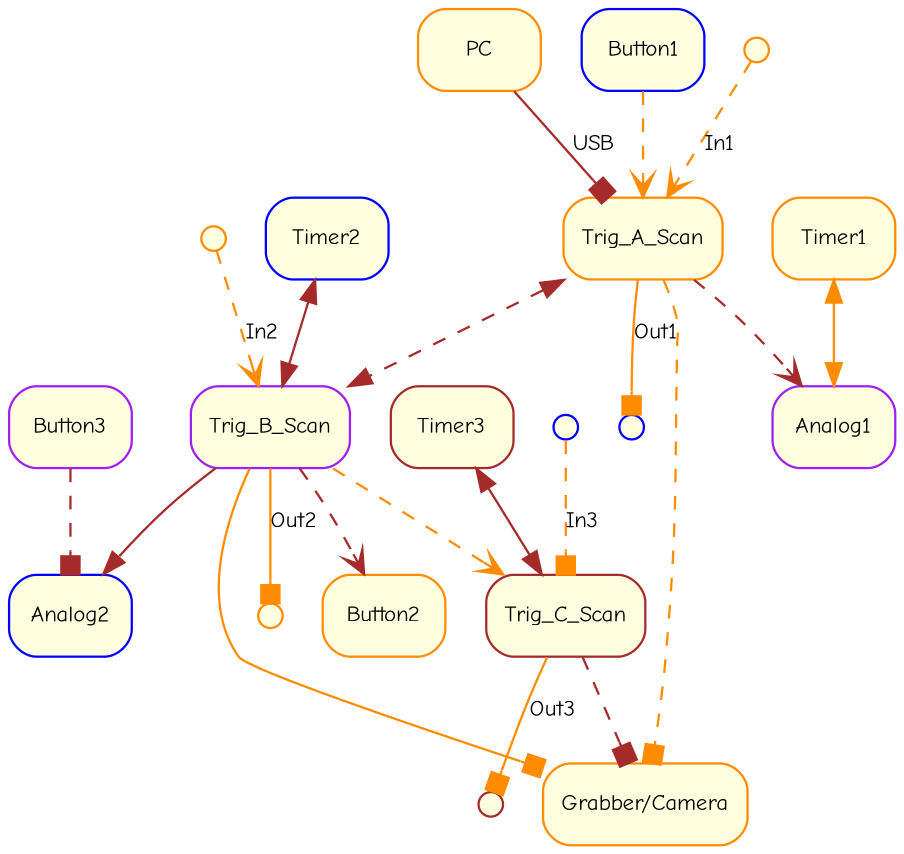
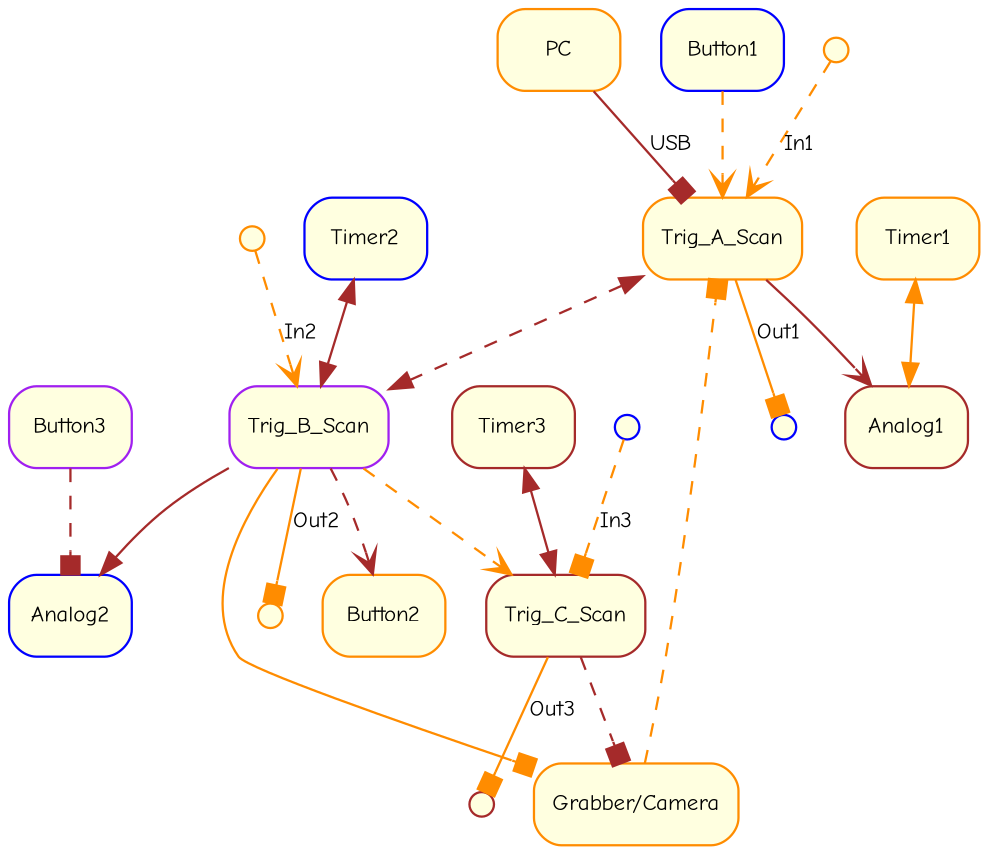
edge "Trig_A_Scan" -> "Analog1": style dashed -> solid
node "Analog1": color purple -> brown
edge "Trig_A_Scan" -> "Grabber/Camera": reversed
